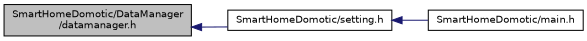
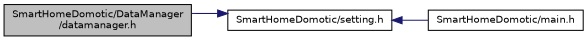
edge "SmartHomeDomotic/setting.h" -> "SmartHomeDomotic/DataManager /datamanager.h": reversed
